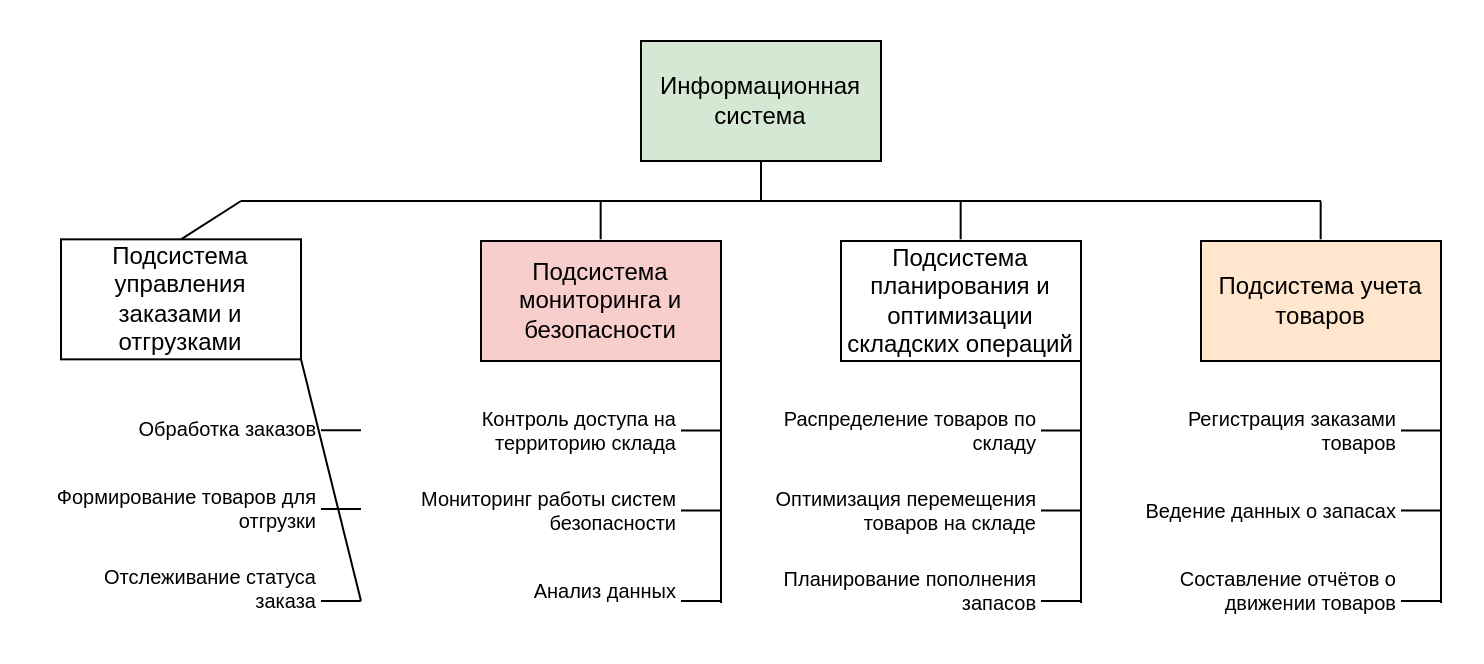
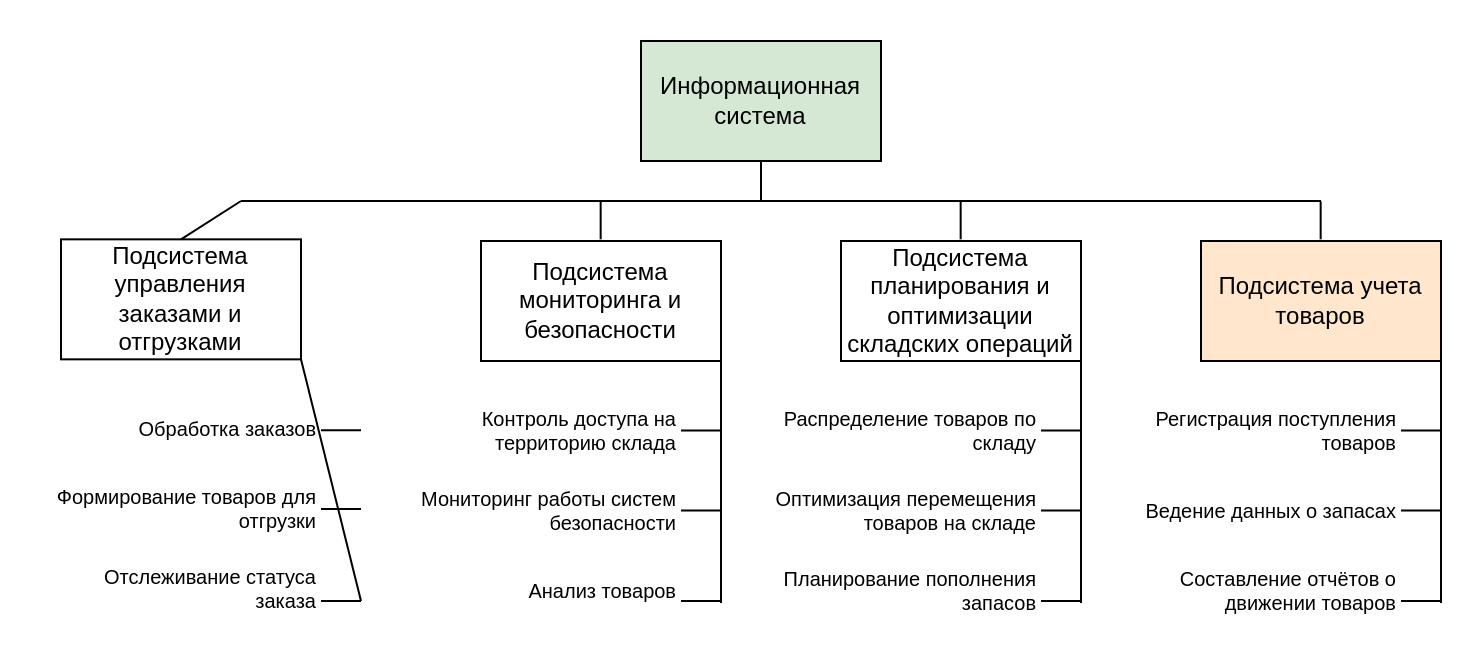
node "Подсистема мониторинга и безопасности": fillcolor #f8cecc -> #ffffff
node "Регистрация заказами товаров": label "Регистрация заказами товаров" -> "Регистрация поступления товаров"
node "Анализ данных": label "Анализ данных" -> "Анализ товаров"
